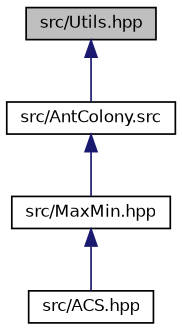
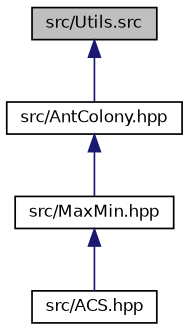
node "src/Utils.hpp": label "src/Utils.hpp" -> "src/Utils.src"
node "src/AntColony.src": label "src/AntColony.src" -> "src/AntColony.hpp"
